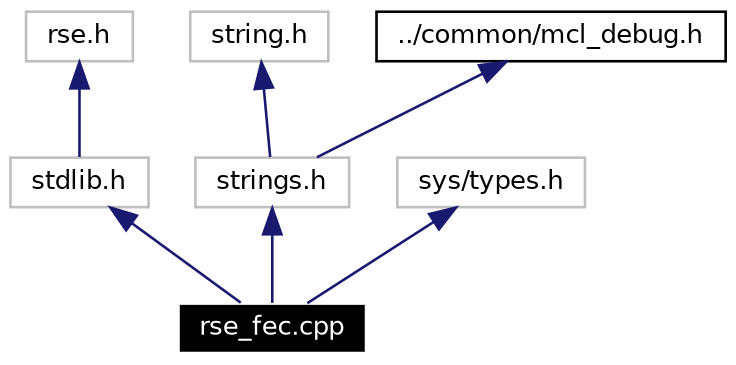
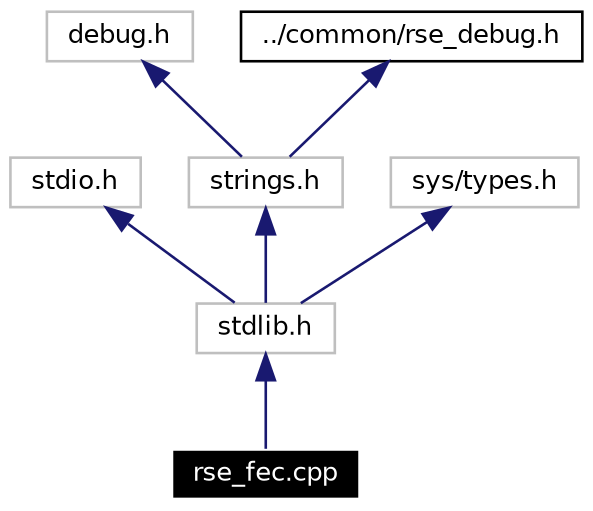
node "rse.h": label "rse.h" -> "stdio.h"
node "string.h": label "string.h" -> "debug.h"
node "../common/mcl_debug.h": label "../common/mcl_debug.h" -> "../common/rse_debug.h"
edge "rse_fec.cpp" -> "sys/types.h": now "stdlib.h" -> "sys/types.h"
edge "rse_fec.cpp" -> "strings.h": now "stdlib.h" -> "strings.h"
